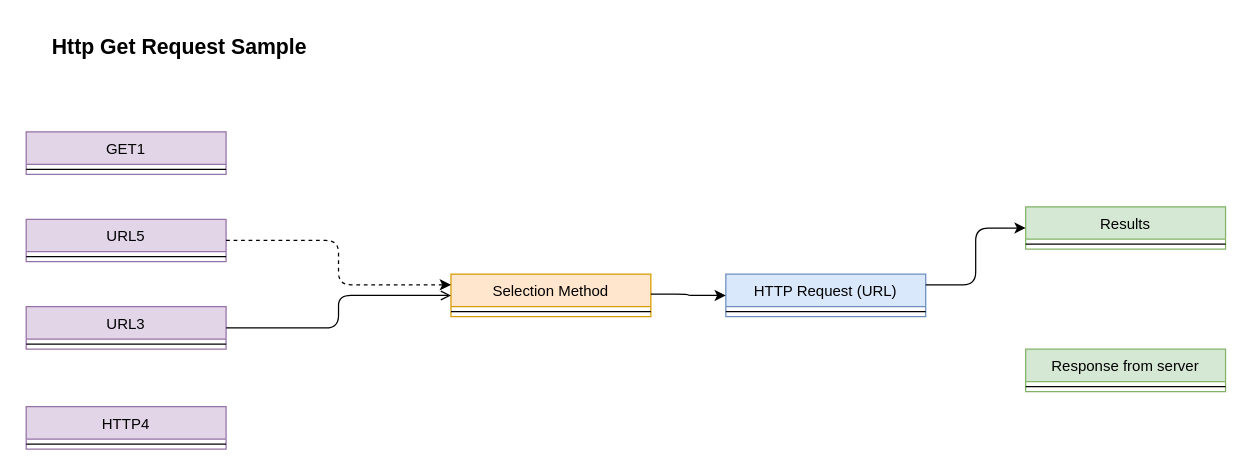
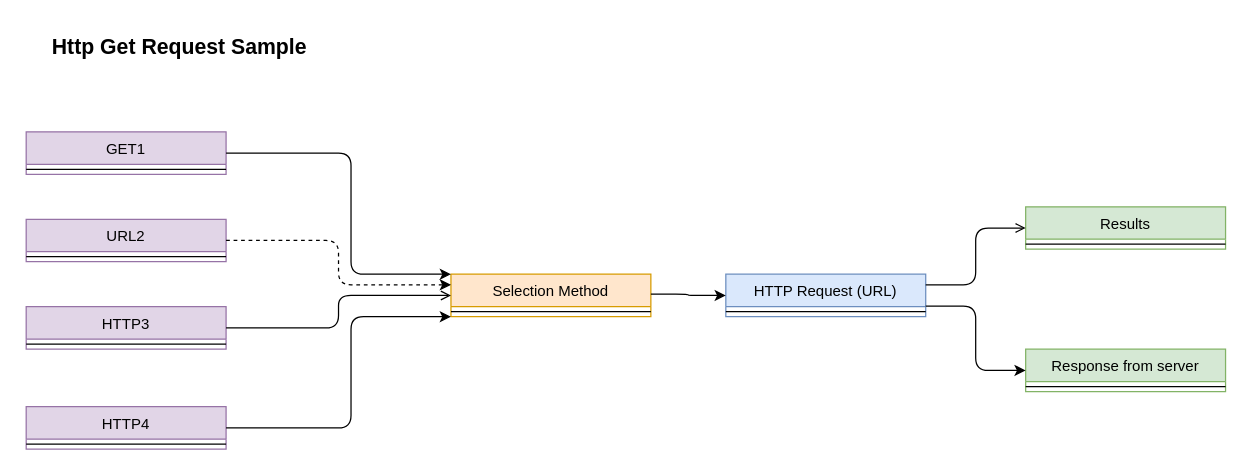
edge "GET1" -> "Selection Method": added
edge "HTTP Request (URL)" -> "Results": arrowhead classic -> open
node "URL5": label "URL5" -> "URL2"
node "URL3": label "URL3" -> "HTTP3"
edge "HTTP Request (URL)" -> "Response from server": added
edge "HTTP4" -> "Selection Method": added
